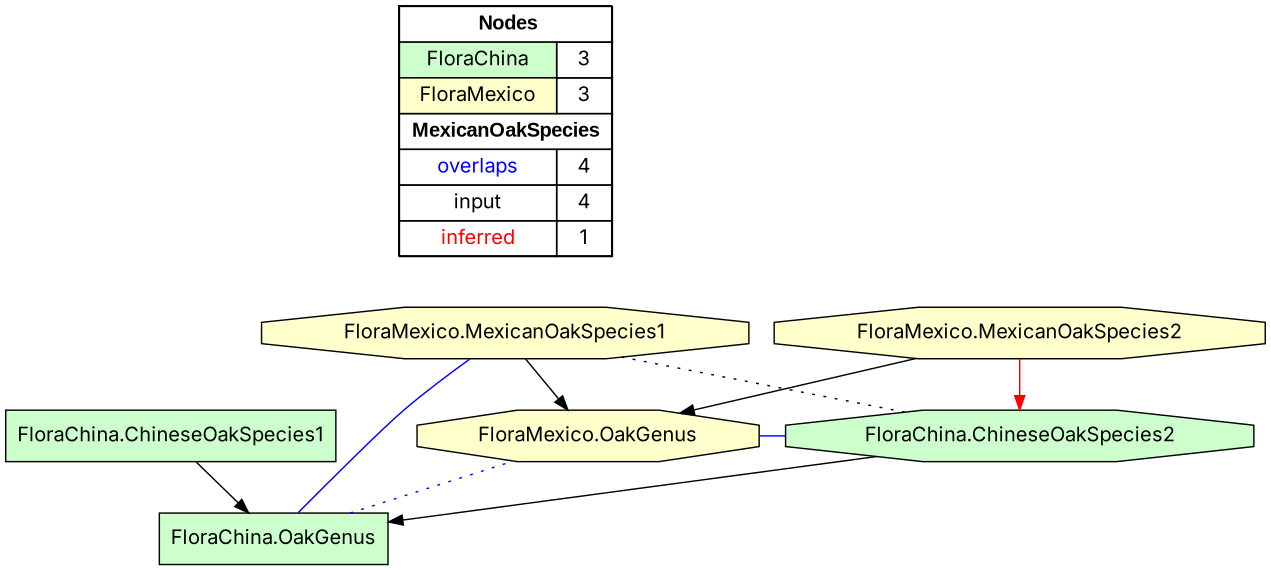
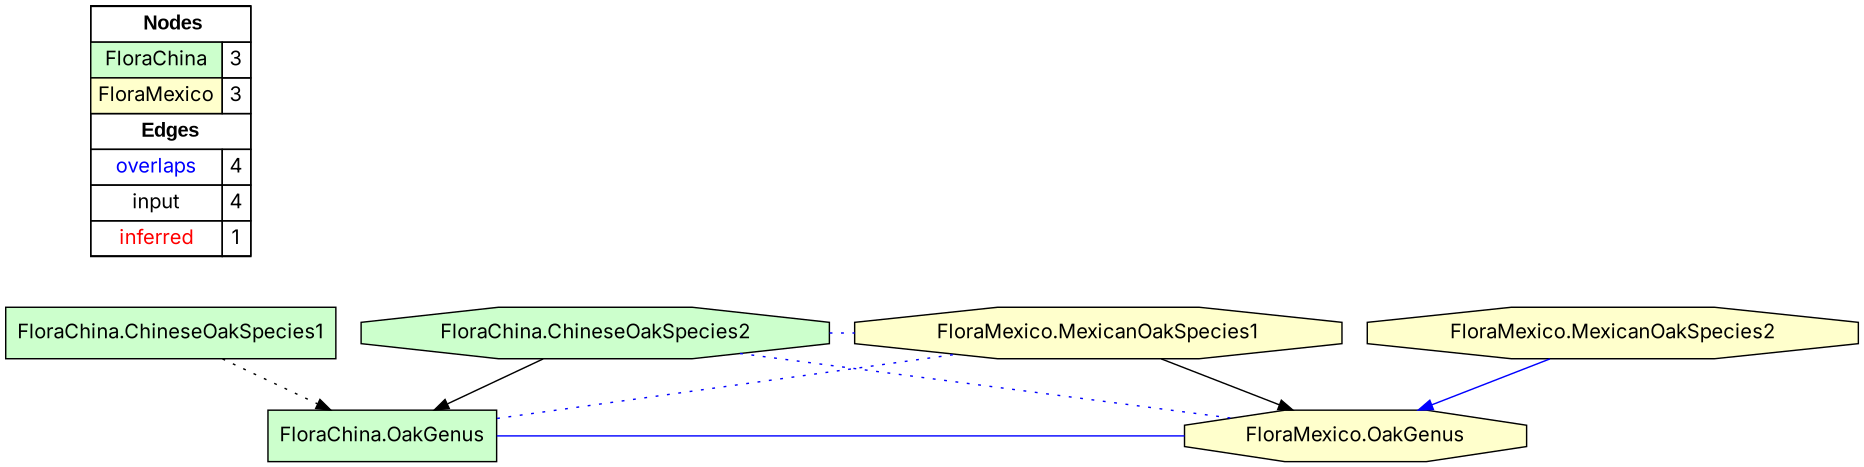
node "Nodes": text "MexicanOakSpecies" -> "Edges"
edge "FloraMexico.MexicanOakSpecies2" -> "FloraChina.ChineseOakSpecies2": removed
edge "FloraMexico.MexicanOakSpecies2" -> "FloraMexico.OakGenus": color #000000 -> #0000ff
edge "FloraMexico.MexicanOakSpecies1" -- "FloraChina.ChineseOakSpecies2": color #000000 -> #0000ff
edge "FloraMexico.MexicanOakSpecies1" -- "FloraChina.OakGenus": style solid -> dotted
edge "FloraMexico.OakGenus" -- "FloraChina.ChineseOakSpecies2": style solid -> dotted
edge "FloraChina.ChineseOakSpecies1" -> "FloraChina.OakGenus": style solid -> dotted
edge "FloraMexico.OakGenus" -- "FloraChina.OakGenus": style dotted -> solid
